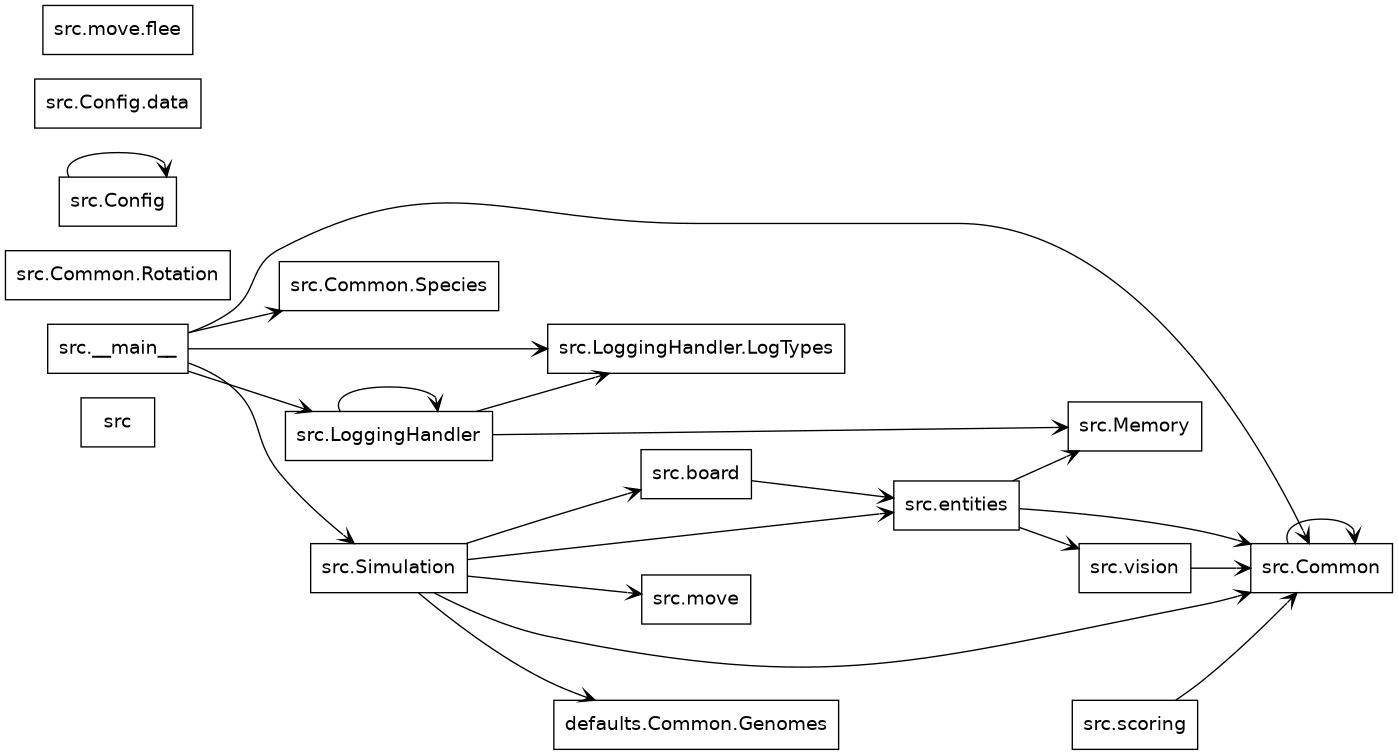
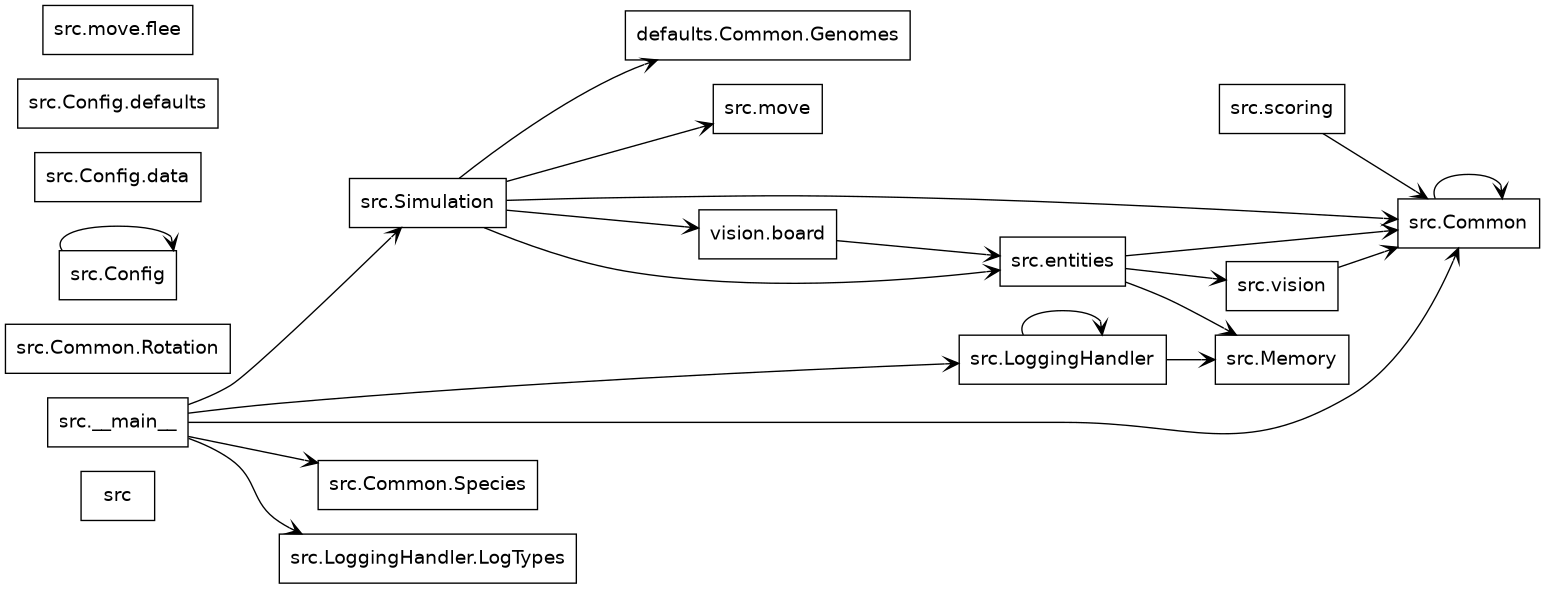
node "src.Config.defaults": added
edge "src.LoggingHandler" -> "src.LoggingHandler.LogTypes": removed
node "src.board": label "src.board" -> "vision.board"
